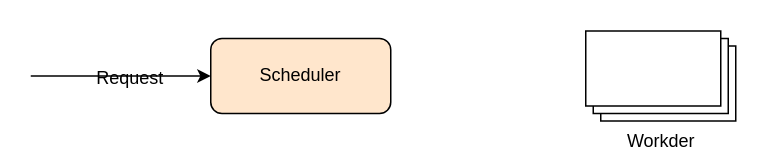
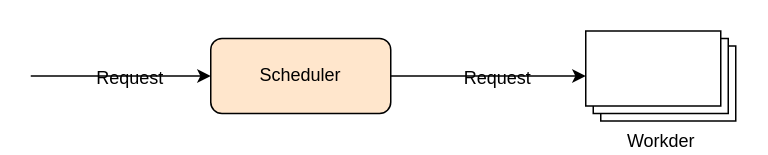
edge "Scheduler" -> "Workder": added, label "Request"
